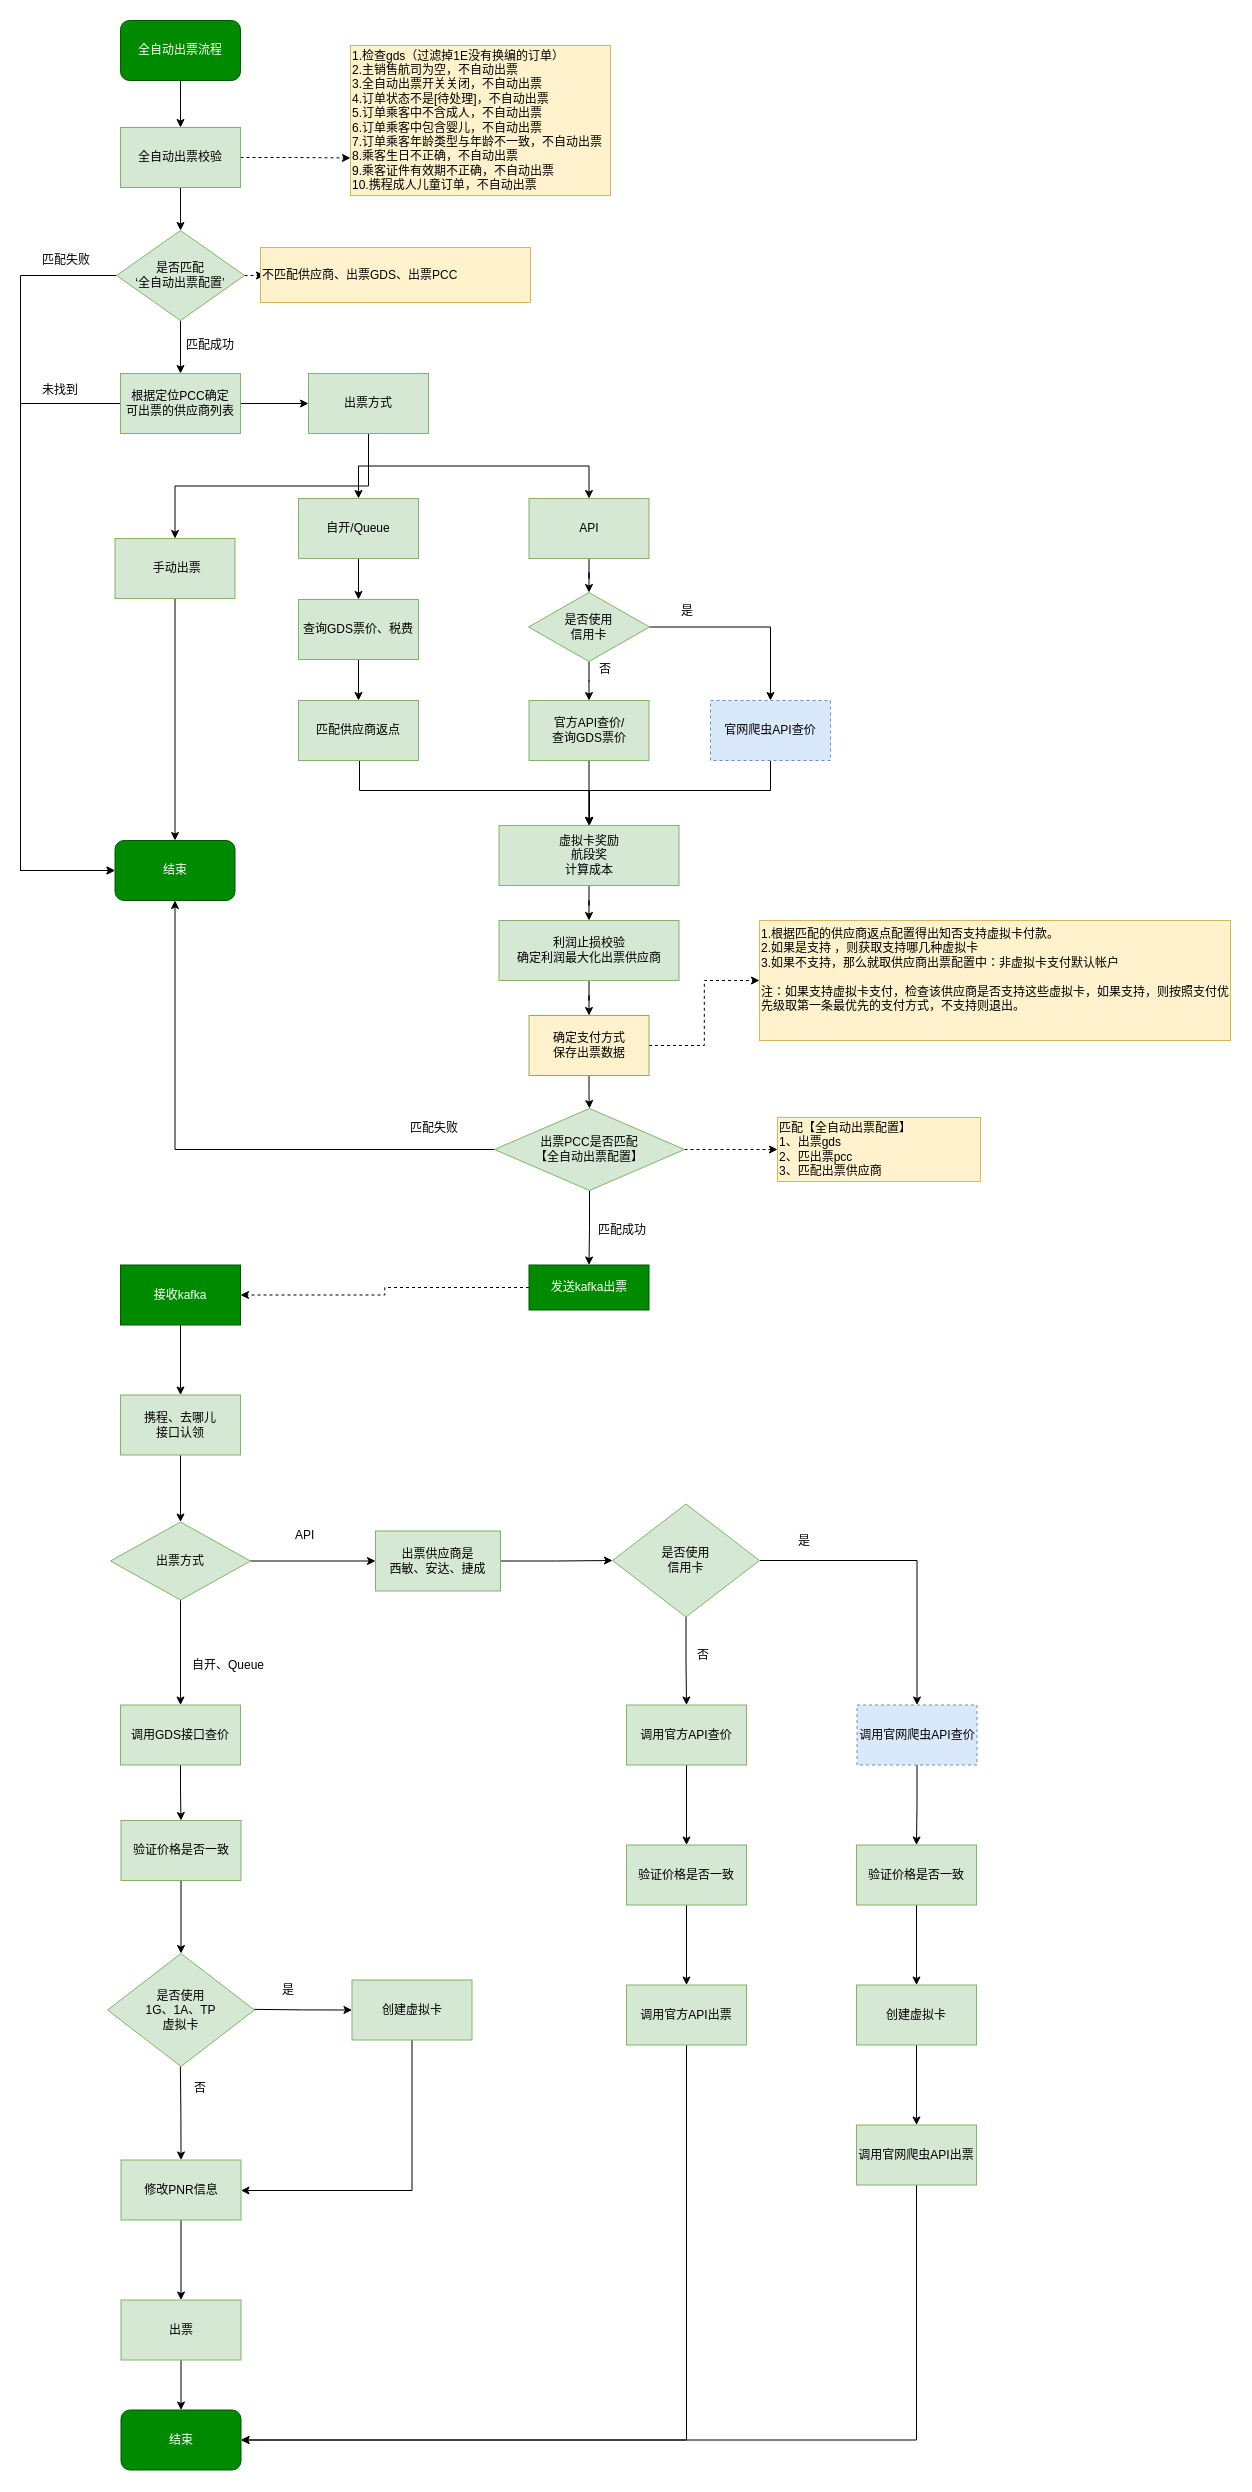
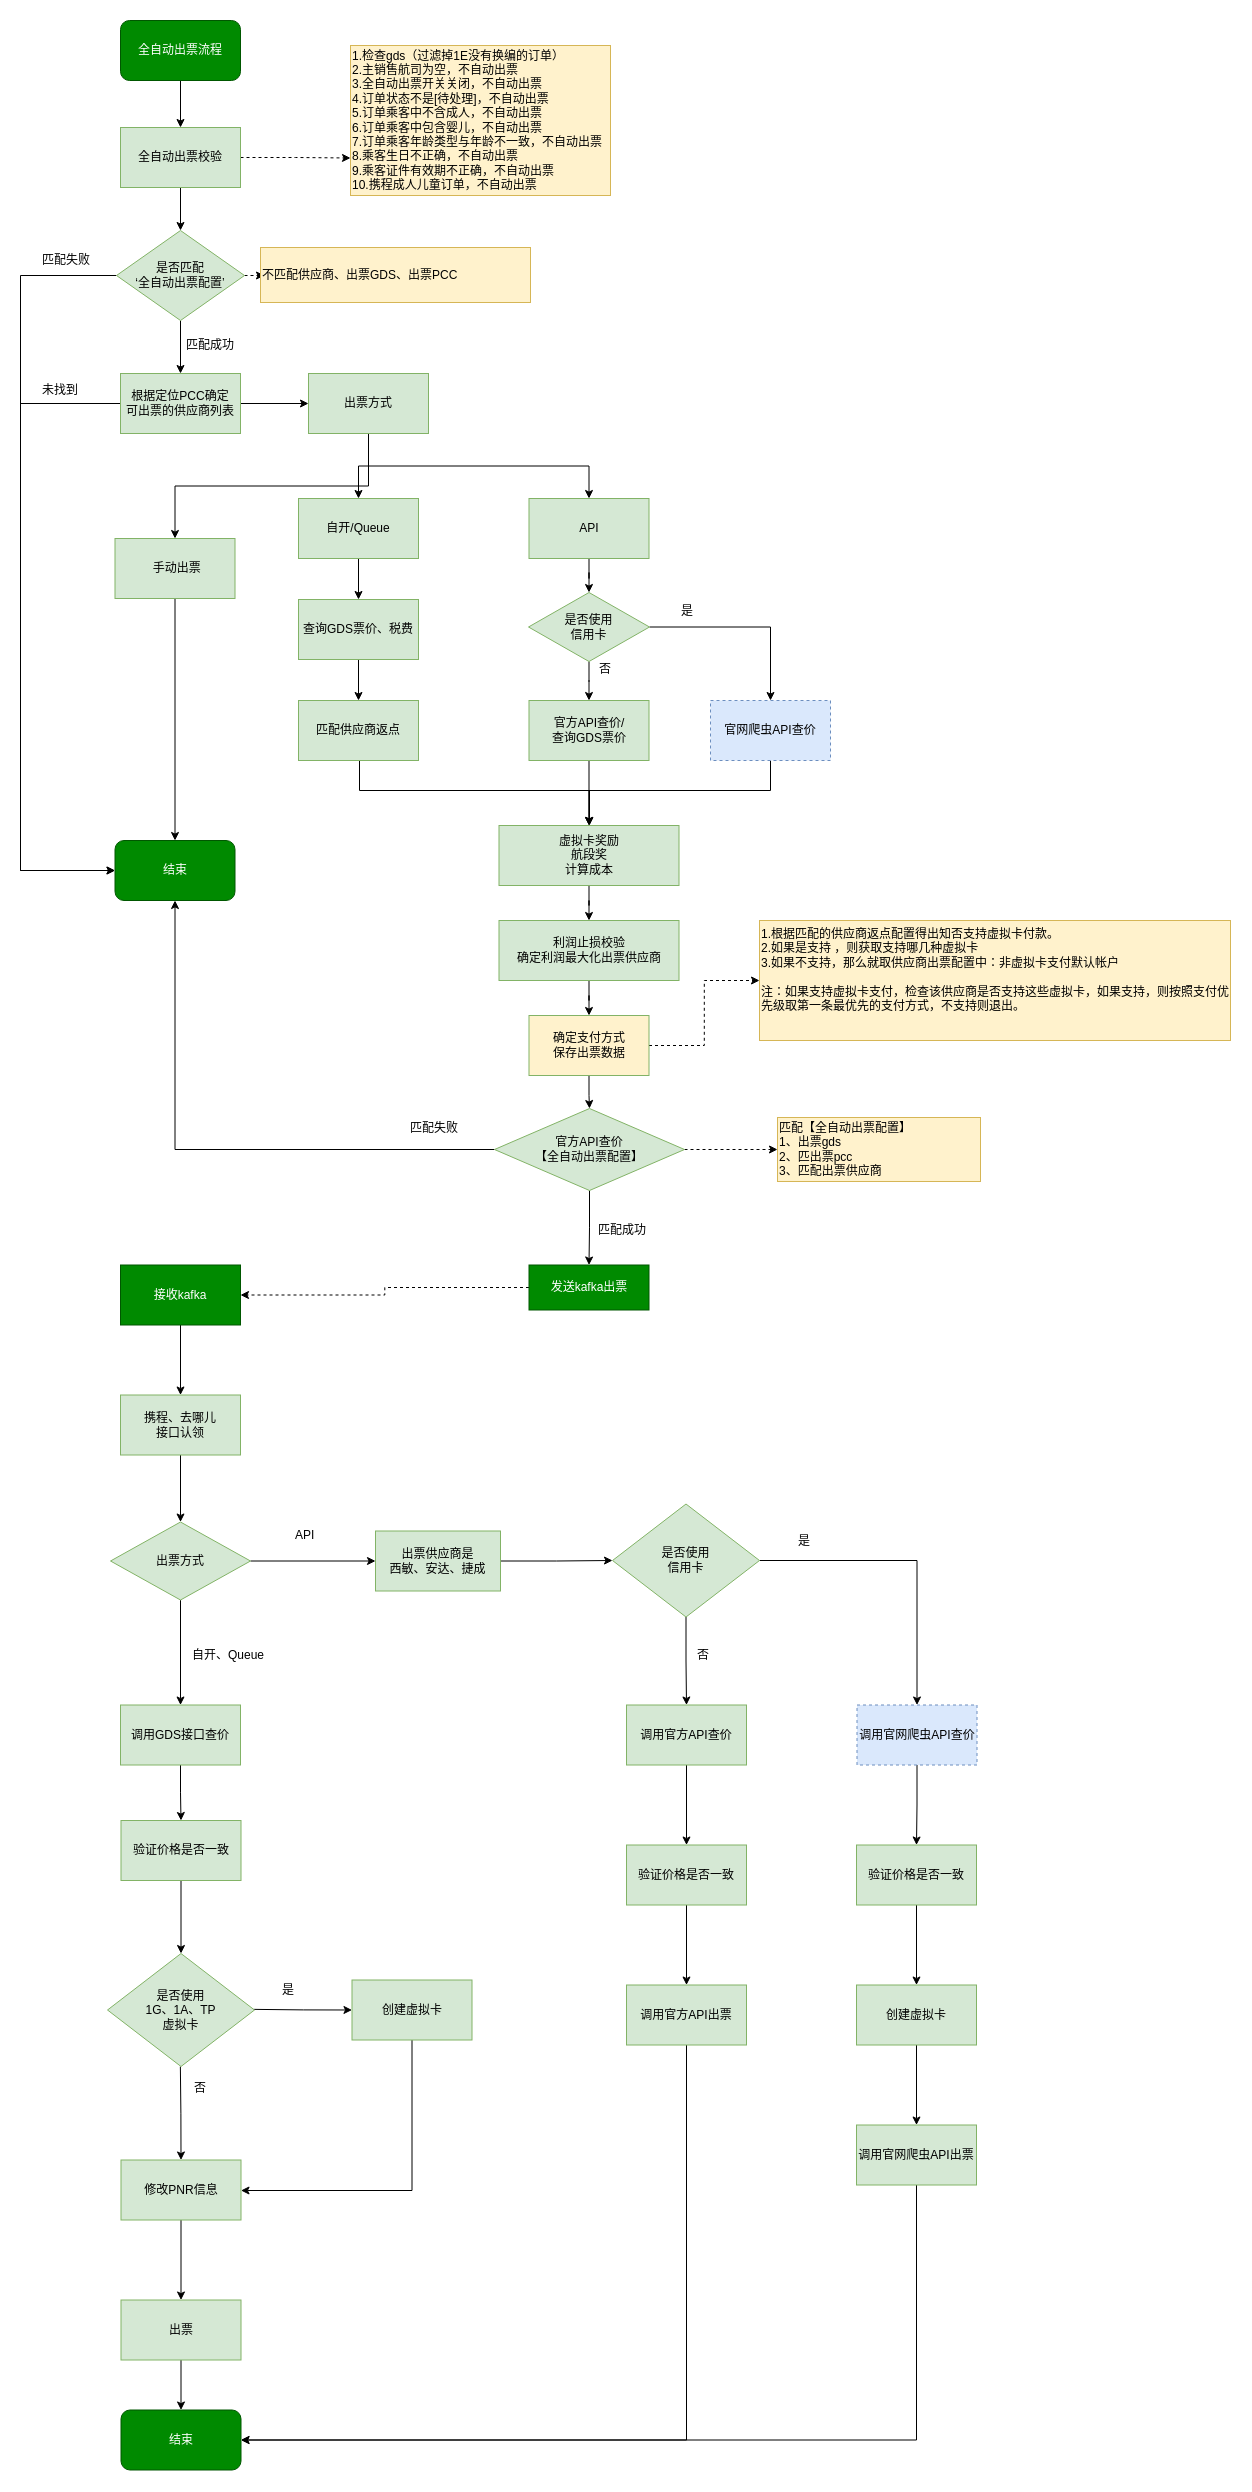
node "出票PCC是否匹配 【全自动出票配置】": label "出票PCC是否匹配 【全自动出票配置】" -> "官方API查价 【全自动出票配置】"
node "自开、Queue": moved (236, 1665) -> (236, 1655)
